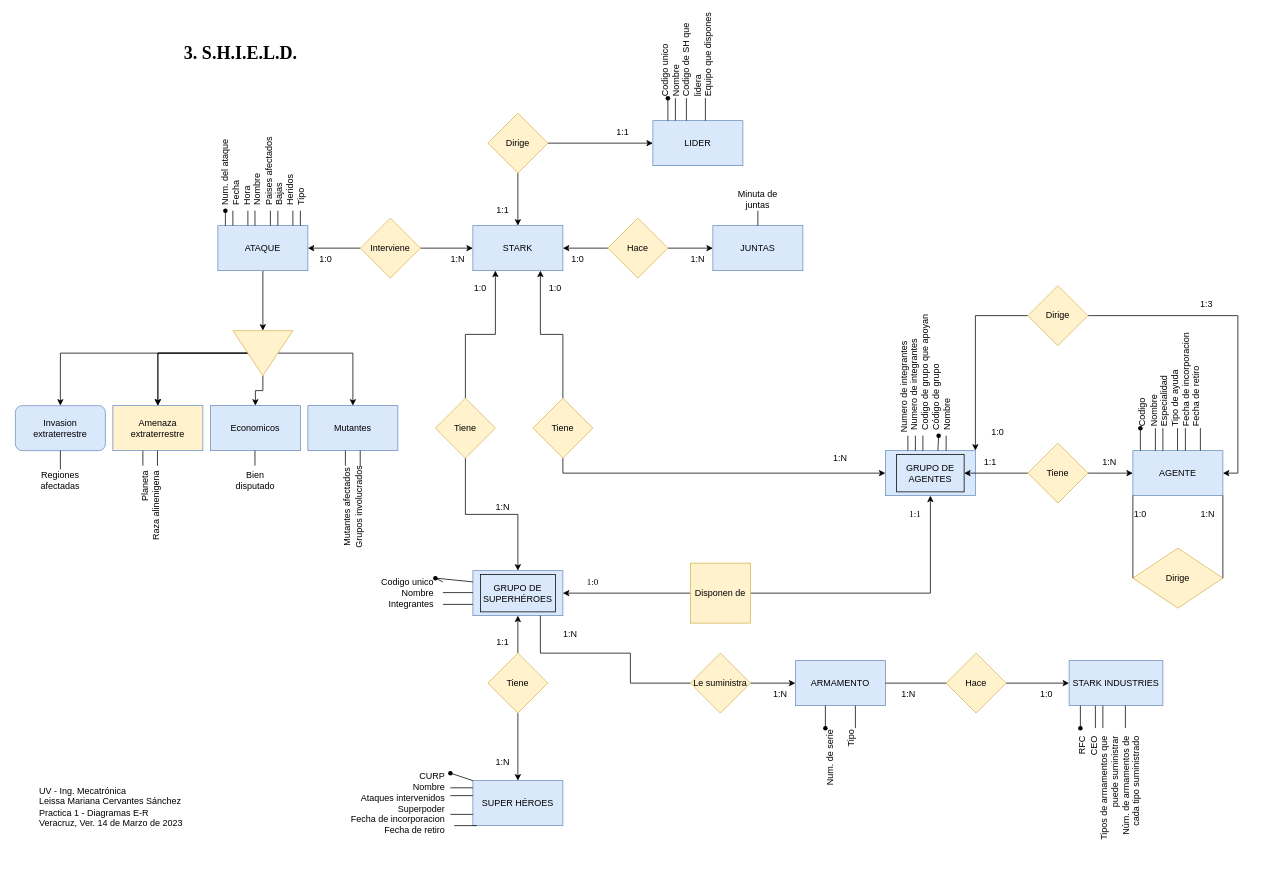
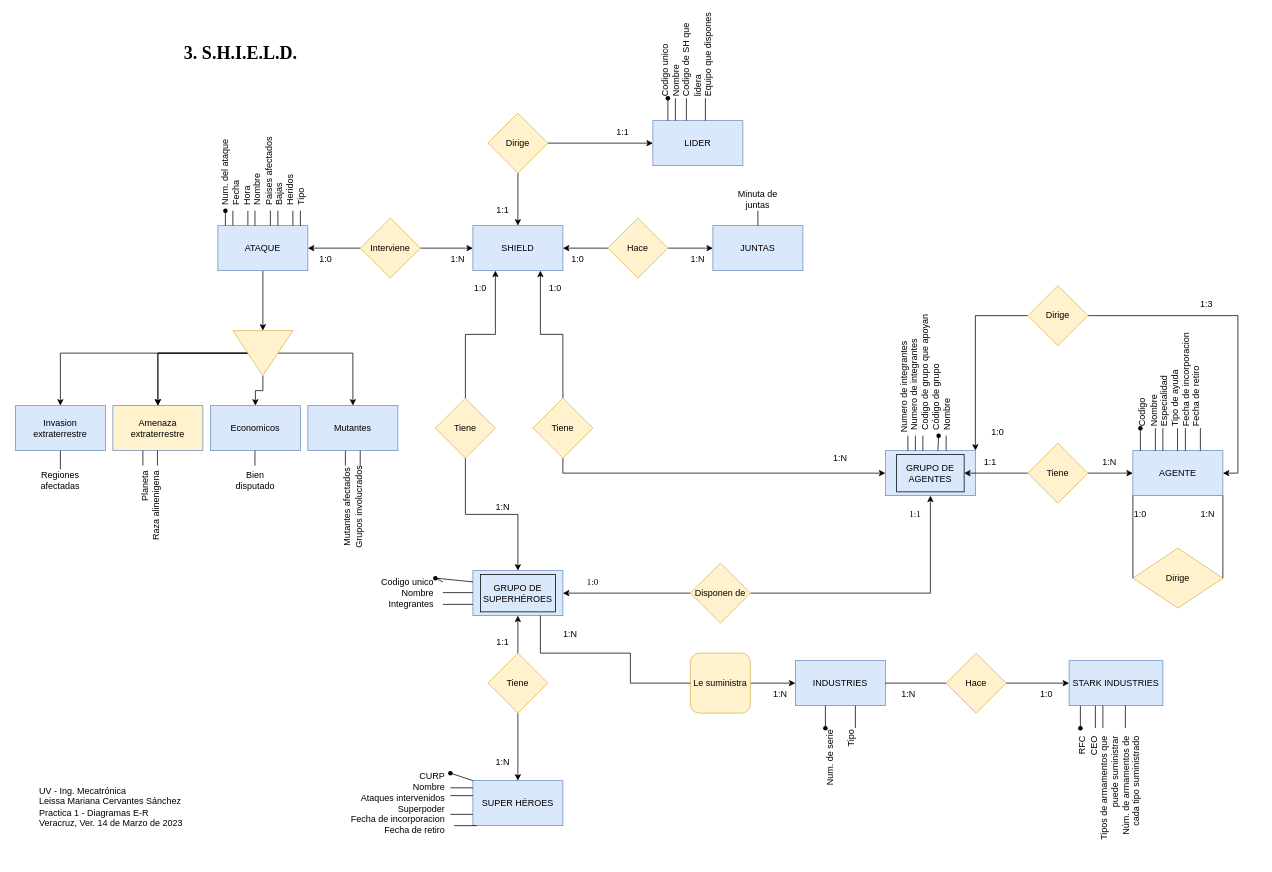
node "STARK": label "STARK" -> "SHIELD"
node "Invasion extraterrestre": shape rounded rectangle -> rectangle
node "Disponen de": shape rectangle -> diamond
node "Le suministra": shape diamond -> rounded rectangle
node "ARMAMENTO": label "ARMAMENTO" -> "INDUSTRIES"
